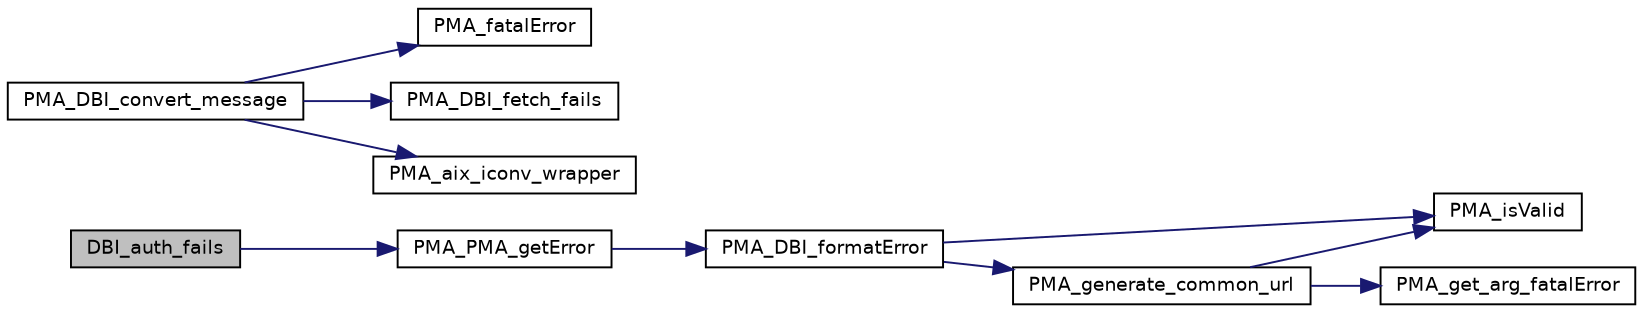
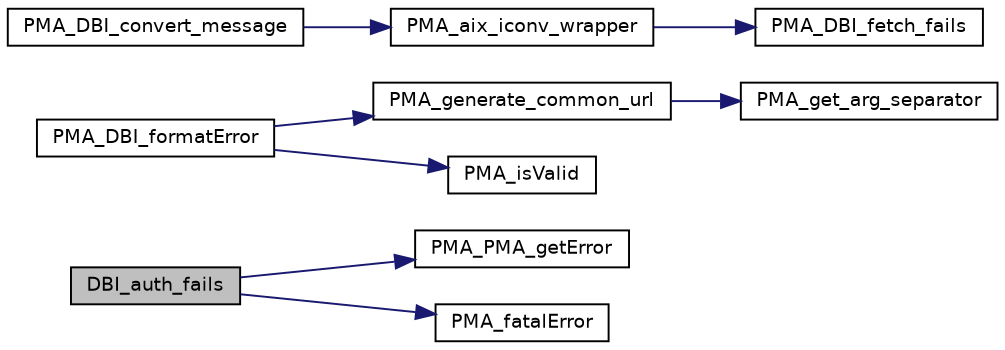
edge "PMA_DBI_convert_message" -> "PMA_fatalError": now "DBI_auth_fails" -> "PMA_fatalError"
edge "PMA_DBI_convert_message" -> "PMA_DBI_fetch_fails": now "PMA_aix_iconv_wrapper" -> "PMA_DBI_fetch_fails"
edge "PMA_PMA_getError" -> "PMA_DBI_formatError": removed
edge "PMA_generate_common_url" -> "PMA_isValid": removed
node "PMA_get_arg_fatalError": label "PMA_get_arg_fatalError" -> "PMA_get_arg_separator"
